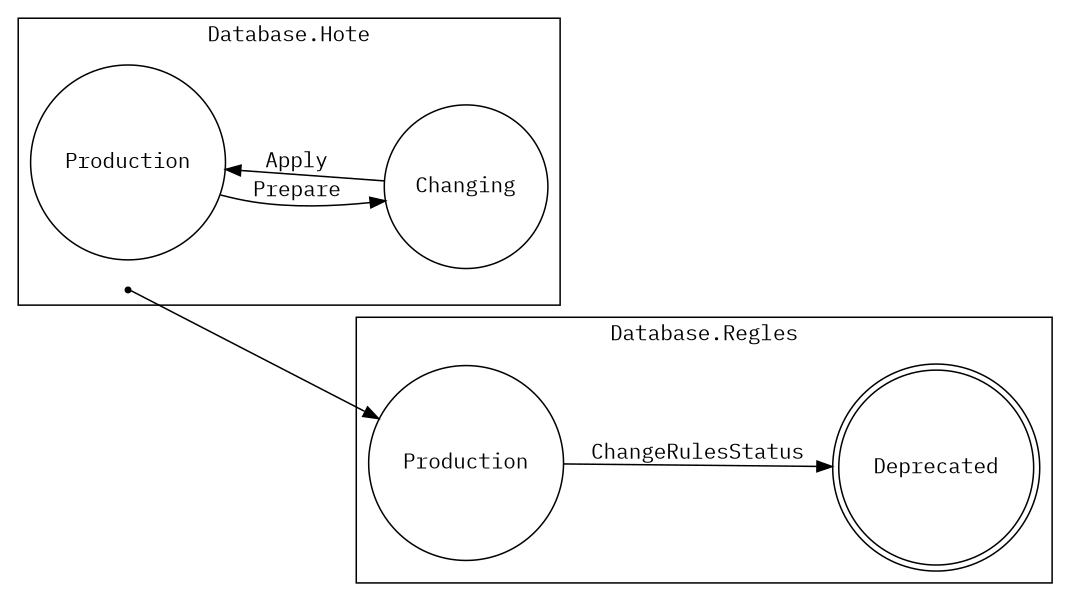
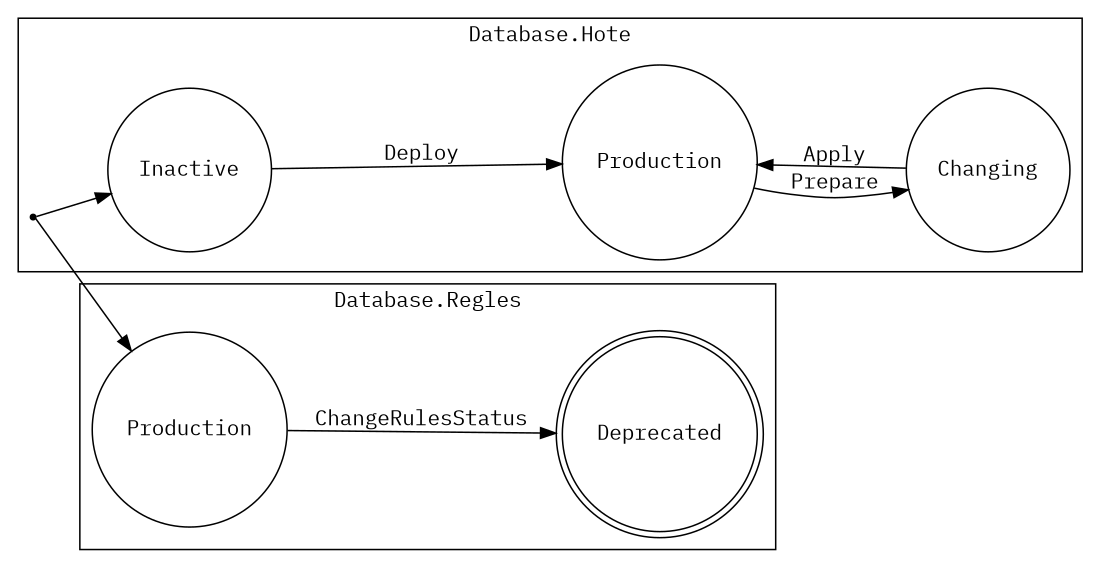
node "Inactive": added
